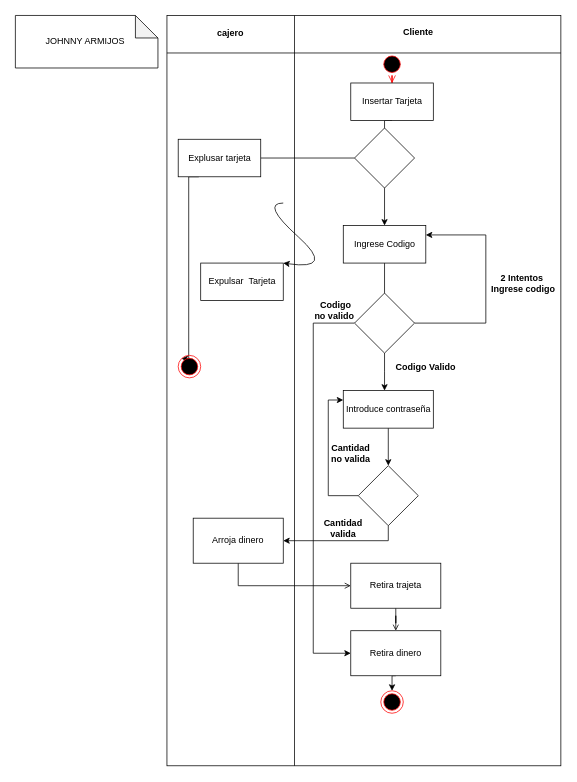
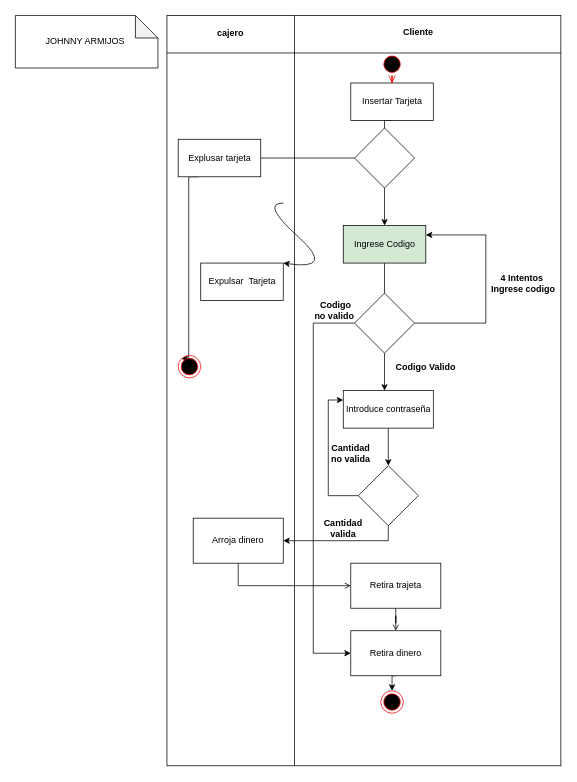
node "Ingrese Codigo": fillcolor #ffffff -> #d5e8d4
node "2 Intentos Ingrese codigo": label "2 Intentos Ingrese codigo" -> "4 Intentos Ingrese codigo"
